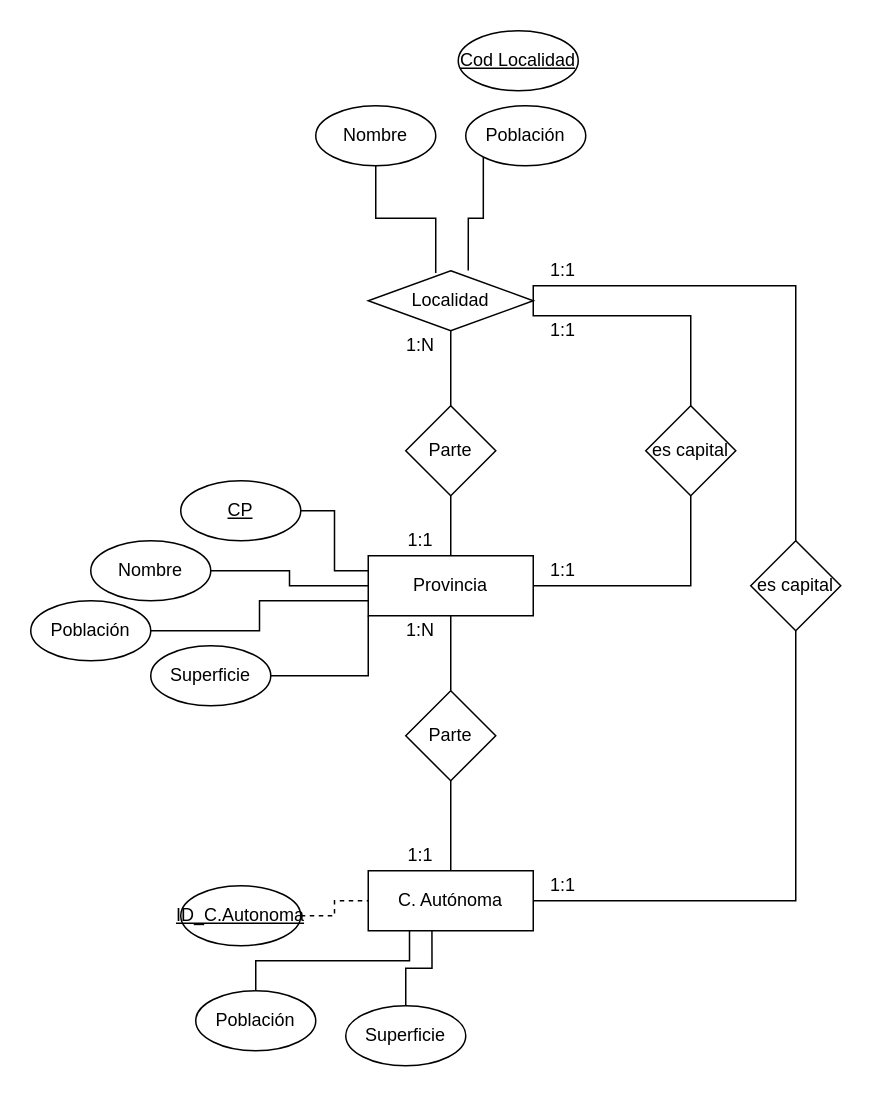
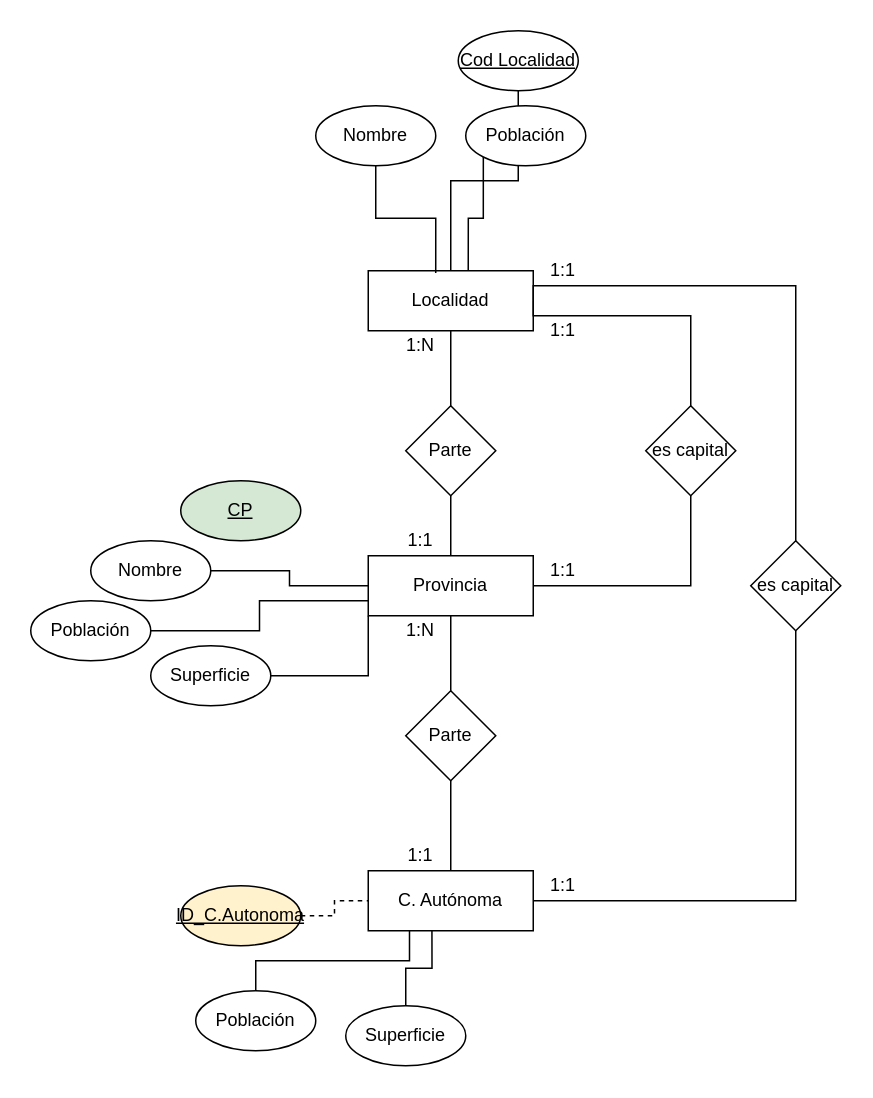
edge "Cod Localidad" -- "Localidad": added
node "Localidad": shape diamond -> rectangle
node "CP": fillcolor #ffffff -> #d5e8d4
edge "CP" -- "Provincia": removed
node "ID_C.Autonoma": fillcolor #ffffff -> #fff2cc
